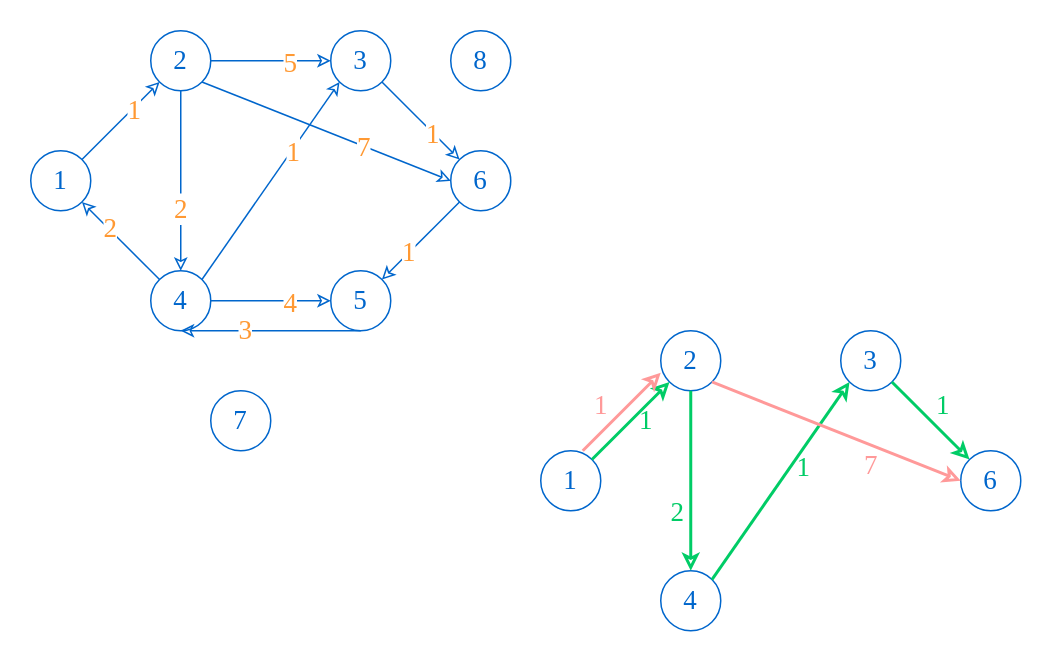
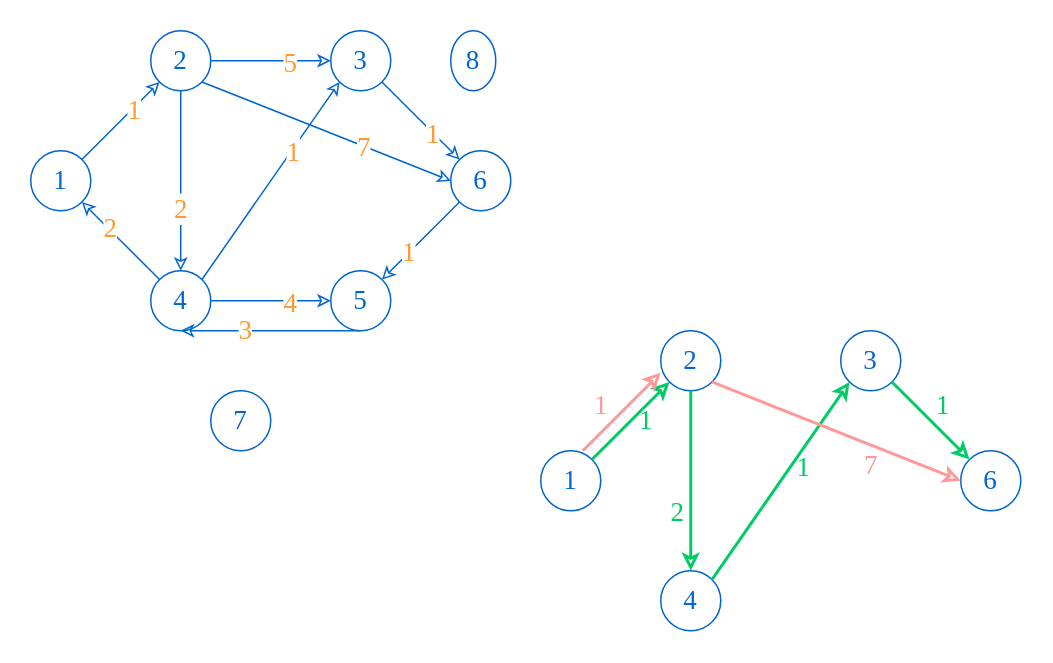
node "8": size 60x60 -> 45x60
